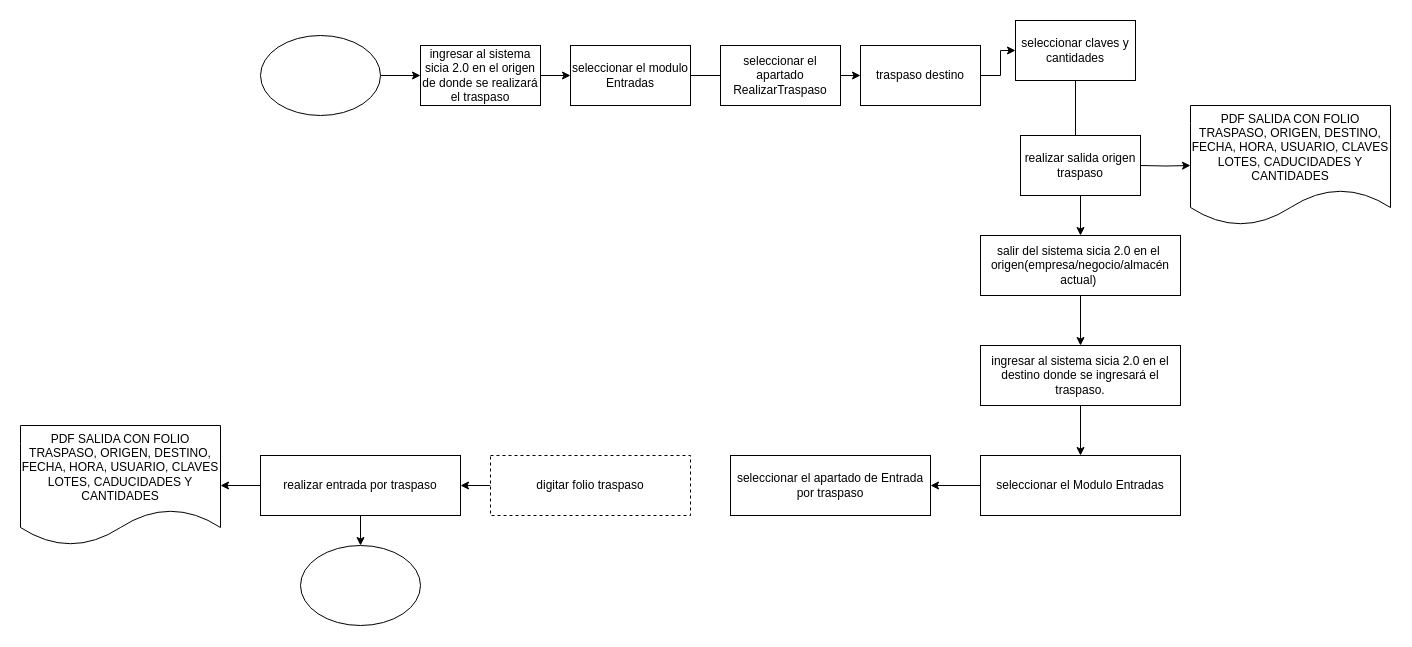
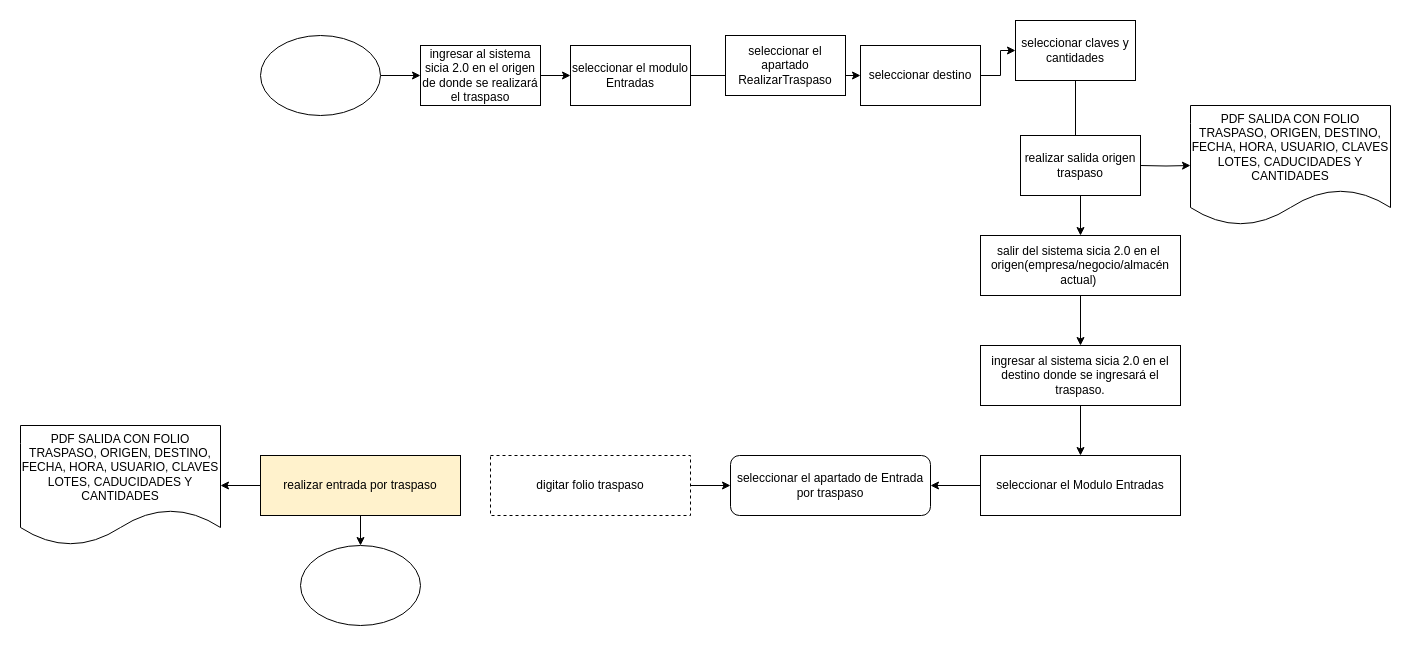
node "seleccionar el apartado RealizarTraspaso": moved (781, 76) -> (786, 66)
node "traspaso destino": label "traspaso destino" -> "seleccionar destino"
node "realizar entrada por traspaso": fillcolor #ffffff -> #fff2cc
edge "digitar folio traspaso" -> "realizar entrada por traspaso": now "digitar folio traspaso" -> "seleccionar el apartado de Entrada por traspaso"
node "seleccionar el apartado de Entrada por traspaso": shape rectangle -> rounded rectangle
